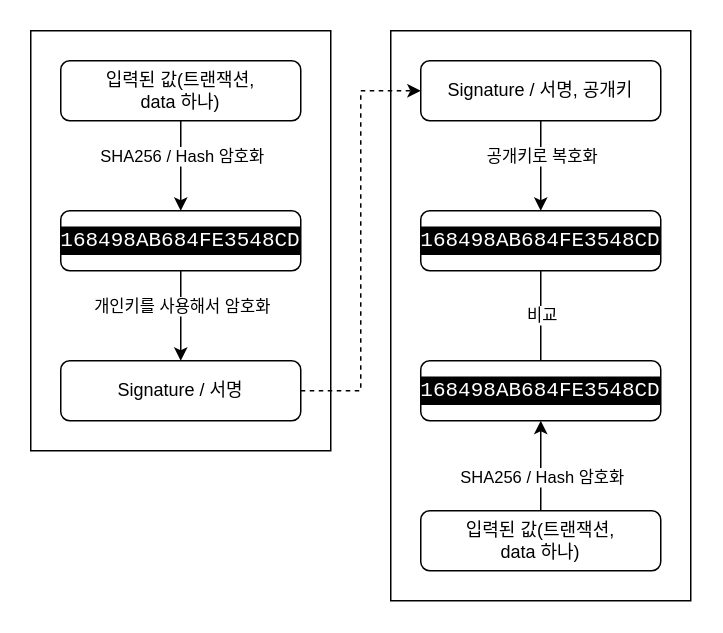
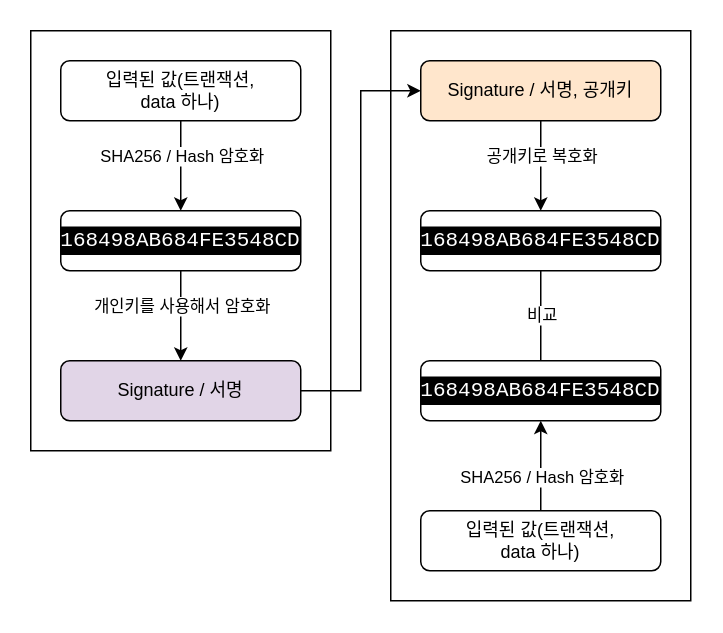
node "Signature / 서명, 공개키": fillcolor #ffffff -> #ffe6cc
edge "Signature / 서명" -> "Signature / 서명, 공개키": style dashed -> solid
node "Signature / 서명": fillcolor #ffffff -> #e1d5e7
